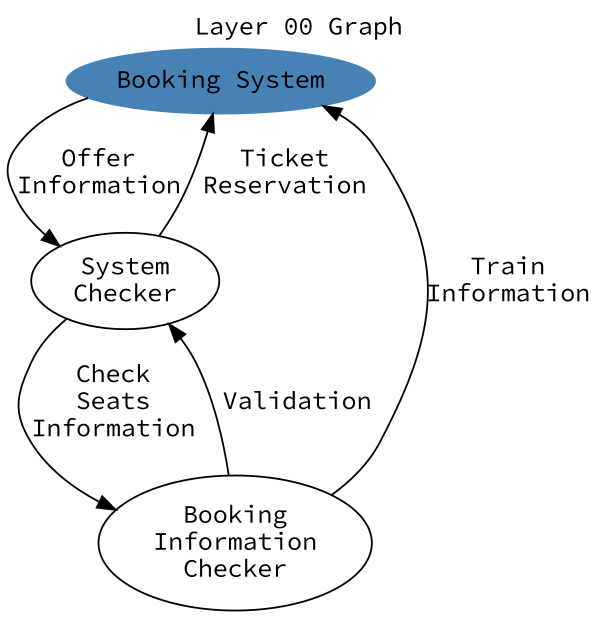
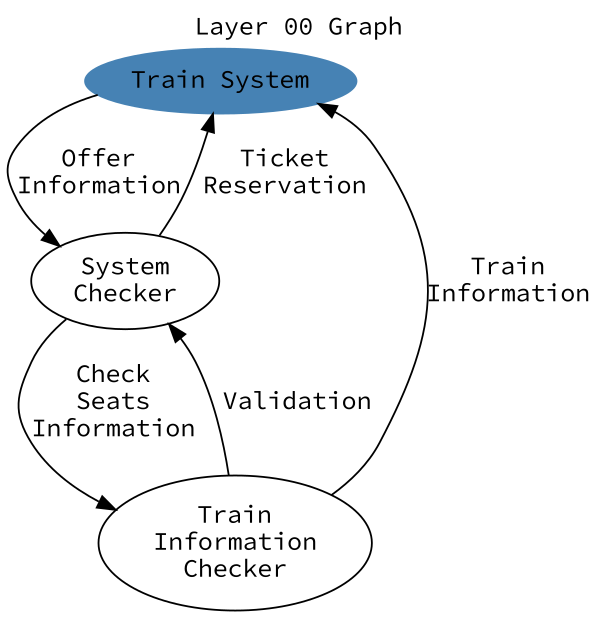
node "Booking System": label "Booking System" -> "Train System"
node "Booking Information Checker": label "Booking Information Checker" -> "Train Information Checker"
